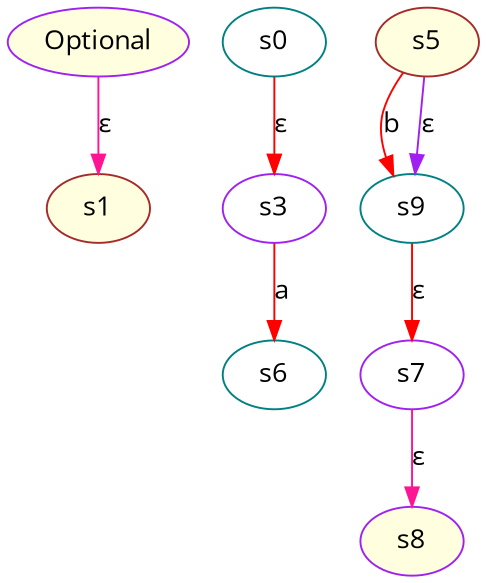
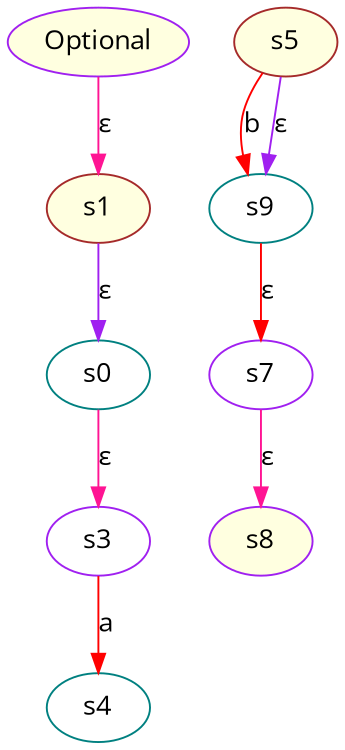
edge "s0" -> "s3": color red -> deeppink
edge "s1" -> "s0": added, label "ε"
node "s6": label "s6" -> "s4"
